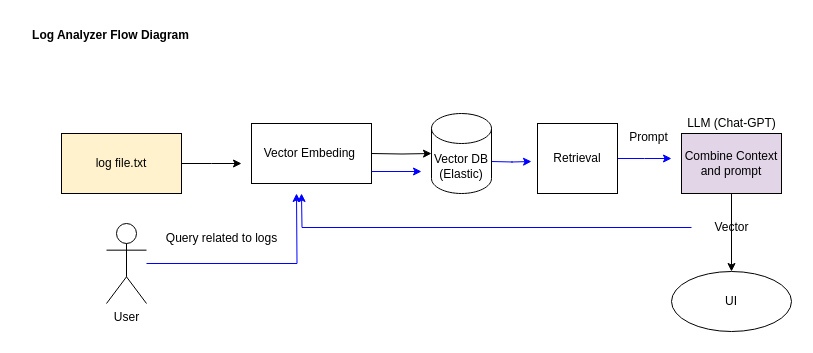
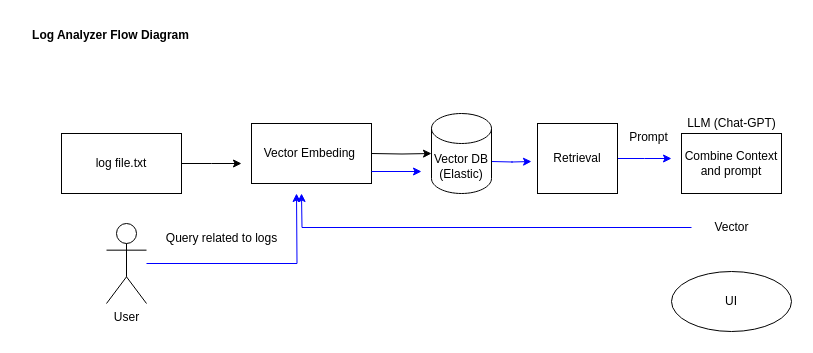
node "log file.txt": fillcolor #fff2cc -> #ffffff
node "Combine Context and prompt": fillcolor #e1d5e7 -> #ffffff
edge "Combine Context and prompt" -> "UI": removed
